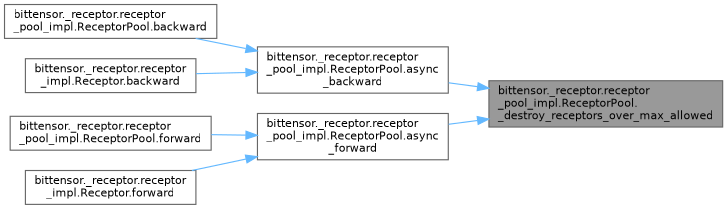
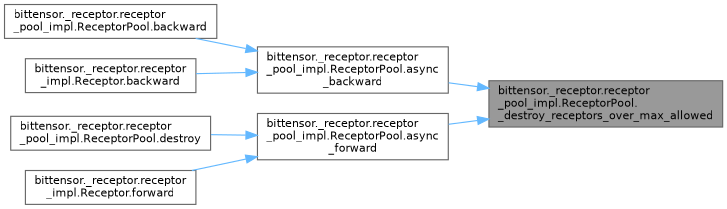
node "bittensor._receptor.receptor _pool_impl.ReceptorPool.forward": label "bittensor._receptor.receptor _pool_impl.ReceptorPool.forward" -> "bittensor._receptor.receptor _pool_impl.ReceptorPool.destroy"
